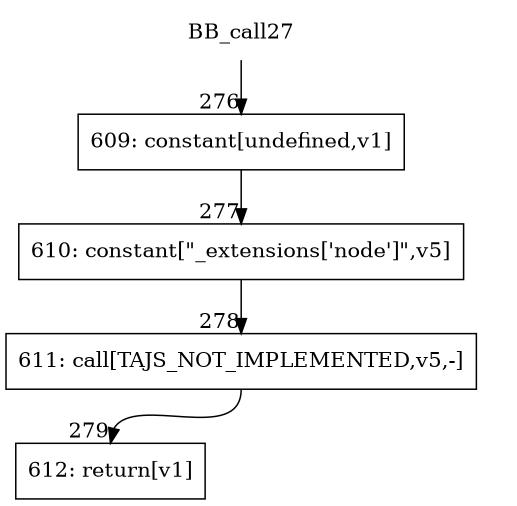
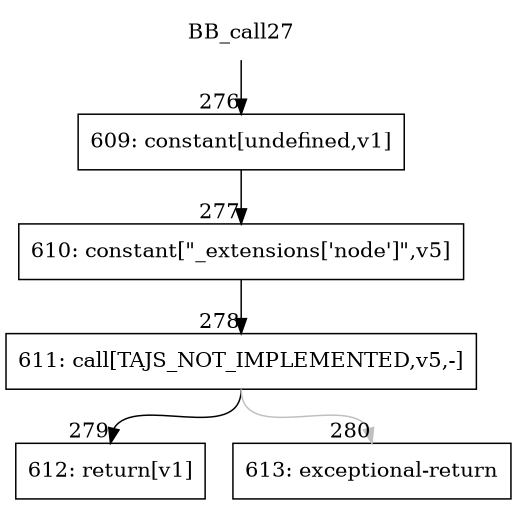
node "613: exceptional-return": added
